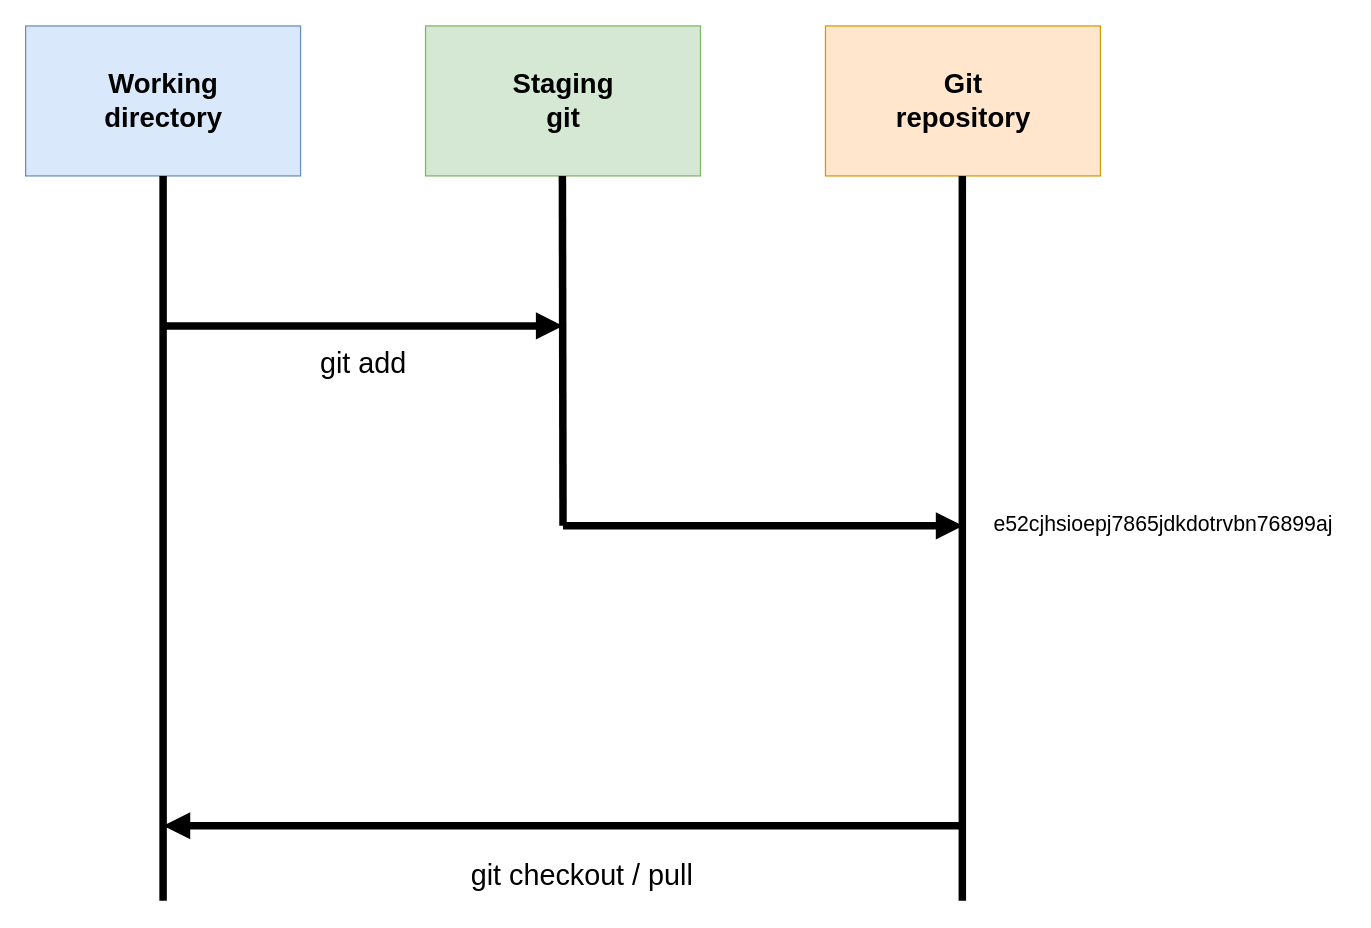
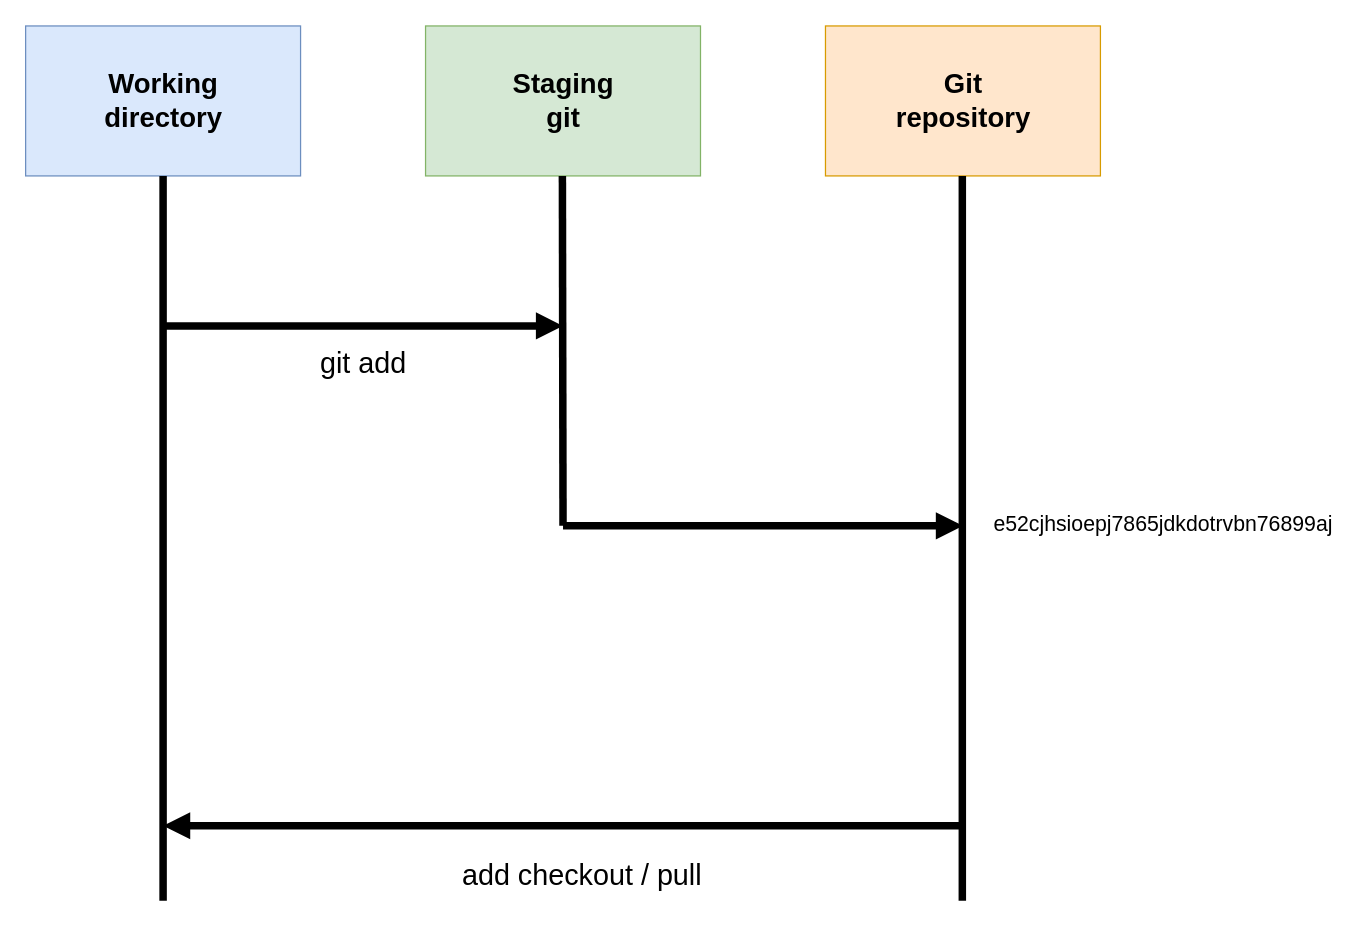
node "git checkout / pull": label "git checkout / pull" -> "add checkout / pull"
